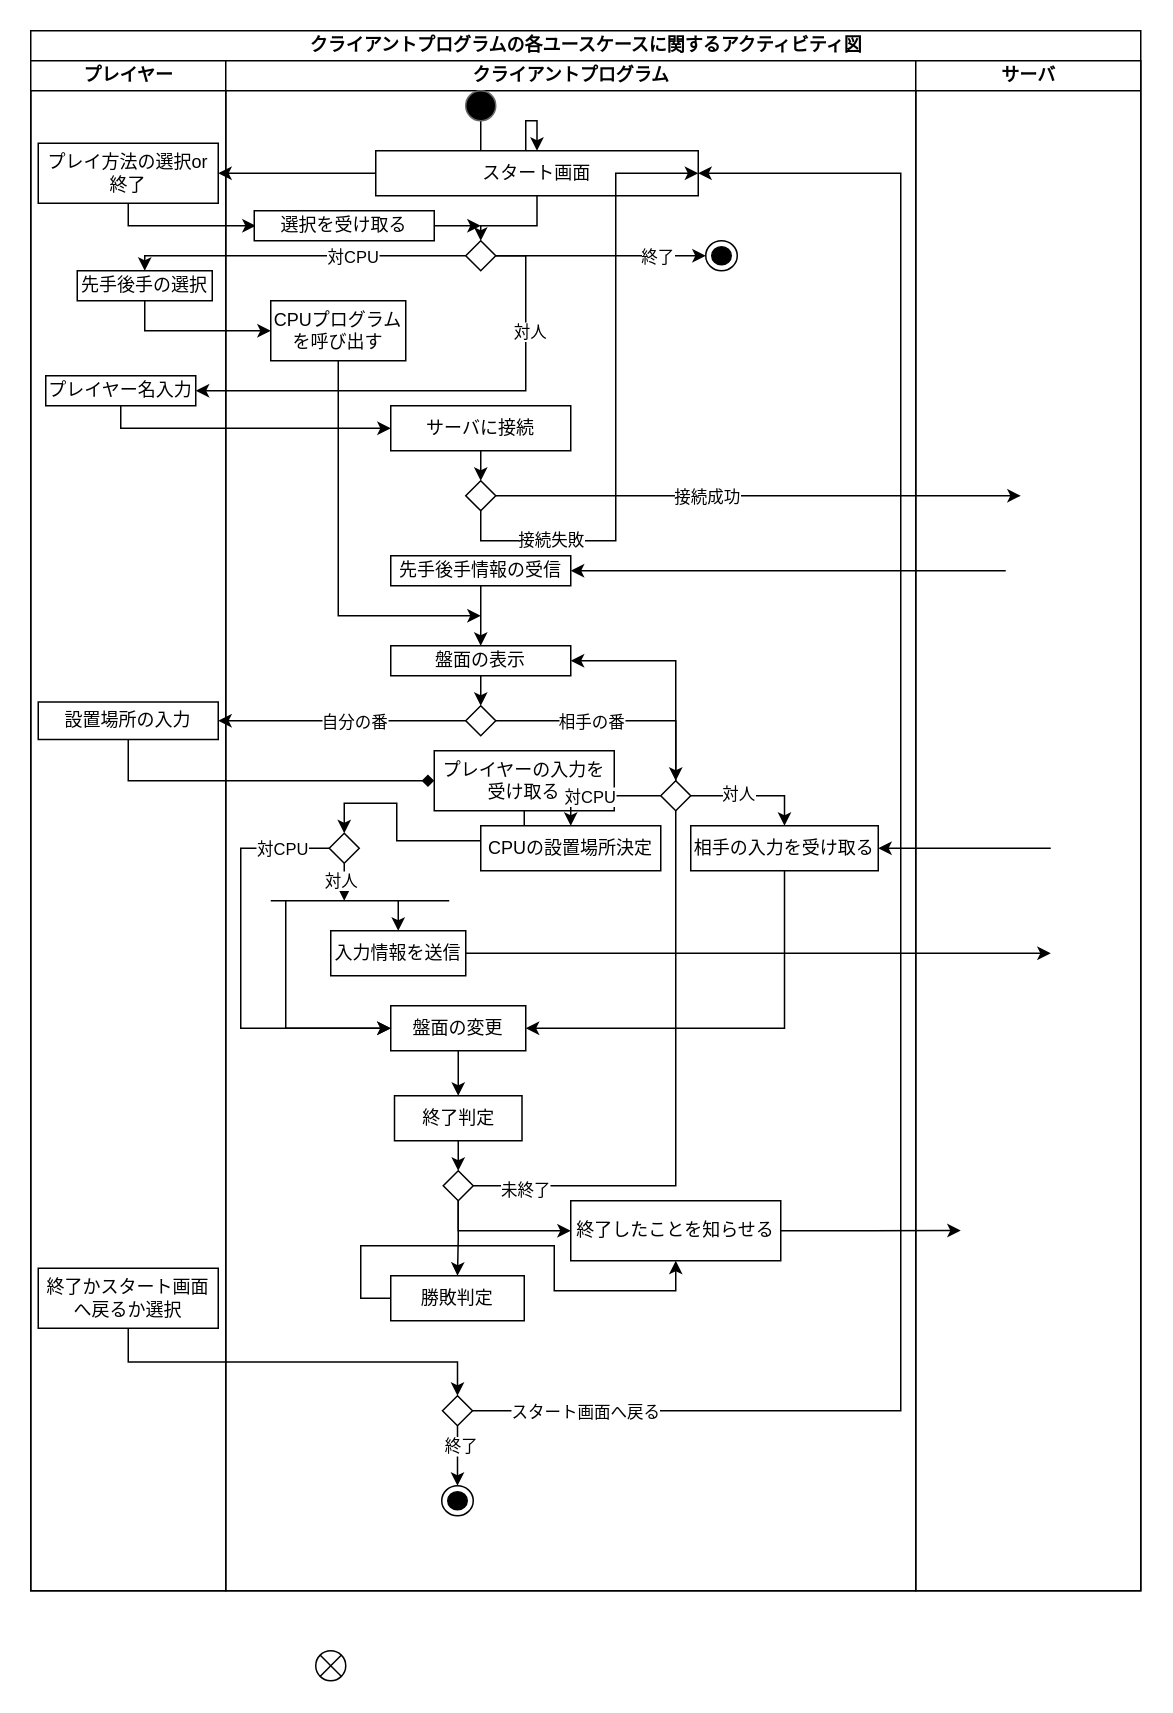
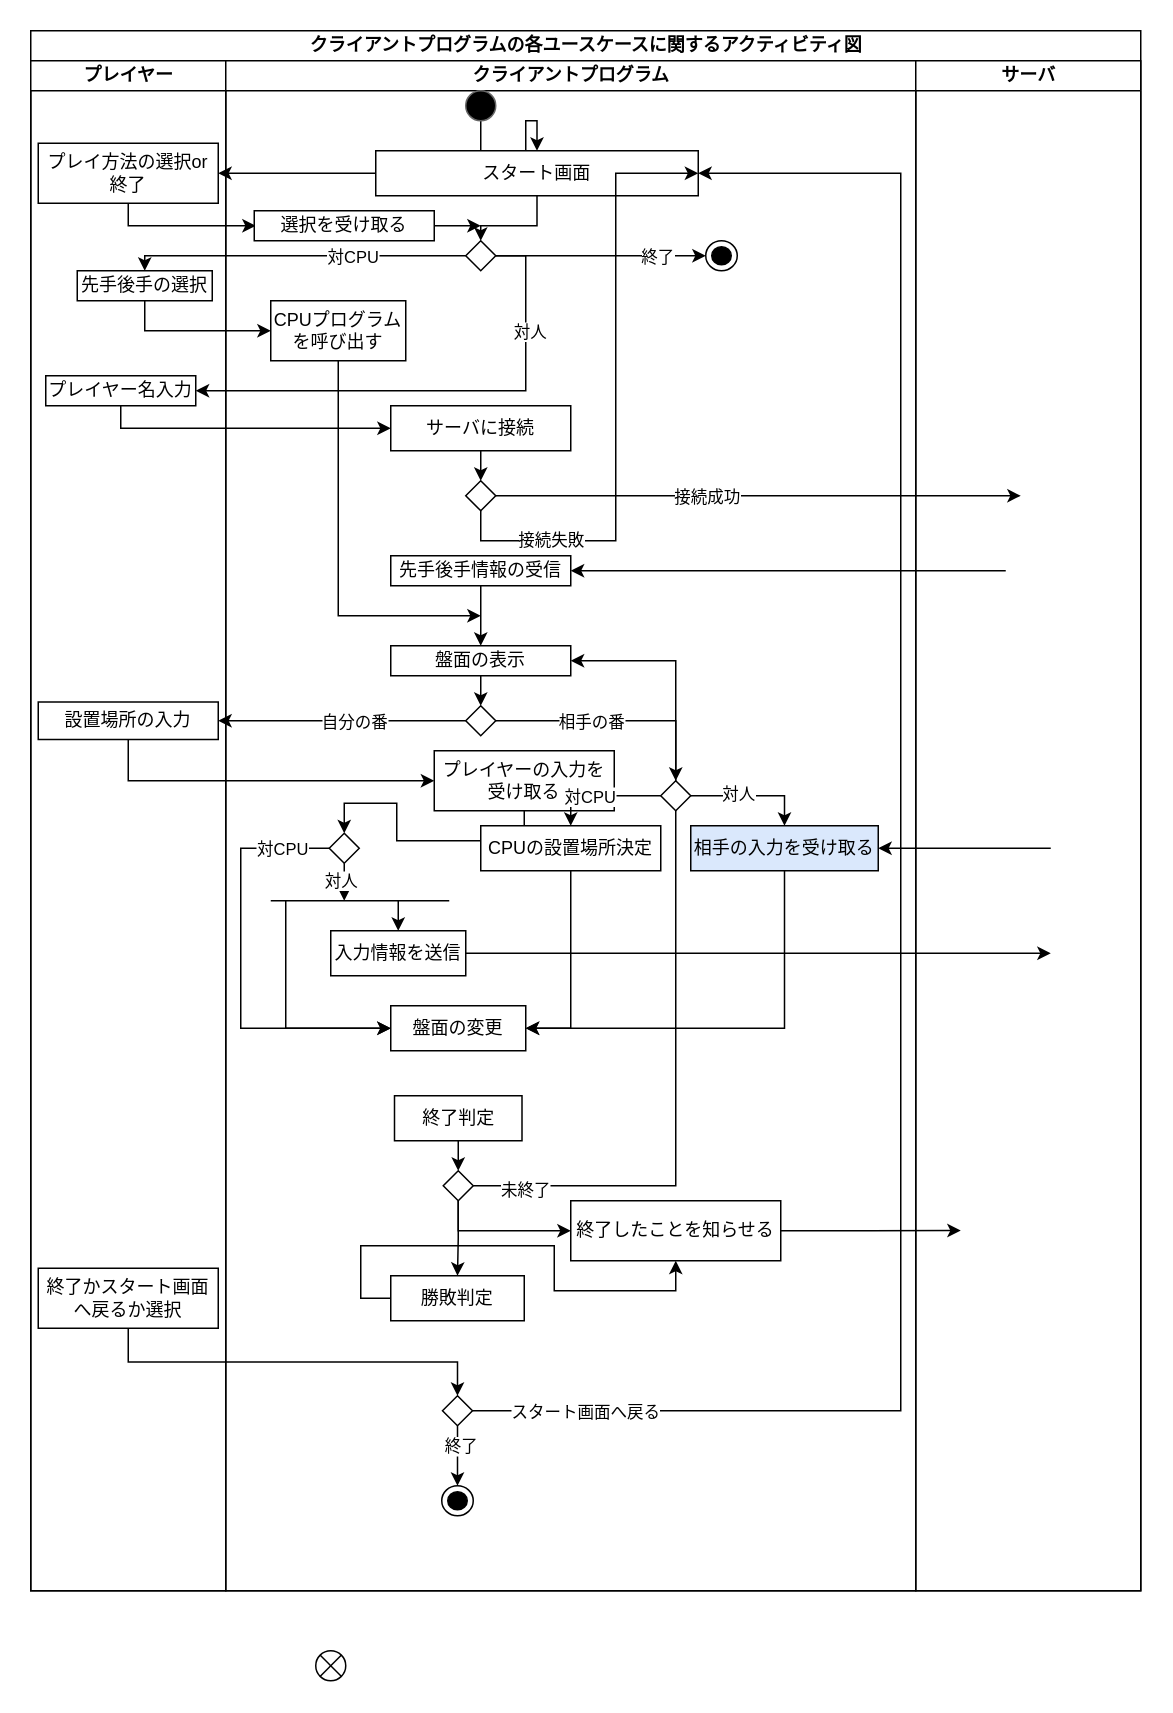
edge "設置場所の入力" -> "プレイヤーの入力を受け取る": arrowhead diamond -> classic
node "相手の入力を受け取る": fillcolor #ffffff -> #dae8fc
edge "CPUの設置場所決定" -> "盤面の変更": added
edge "盤面の変更" -> "終了判定": removed
